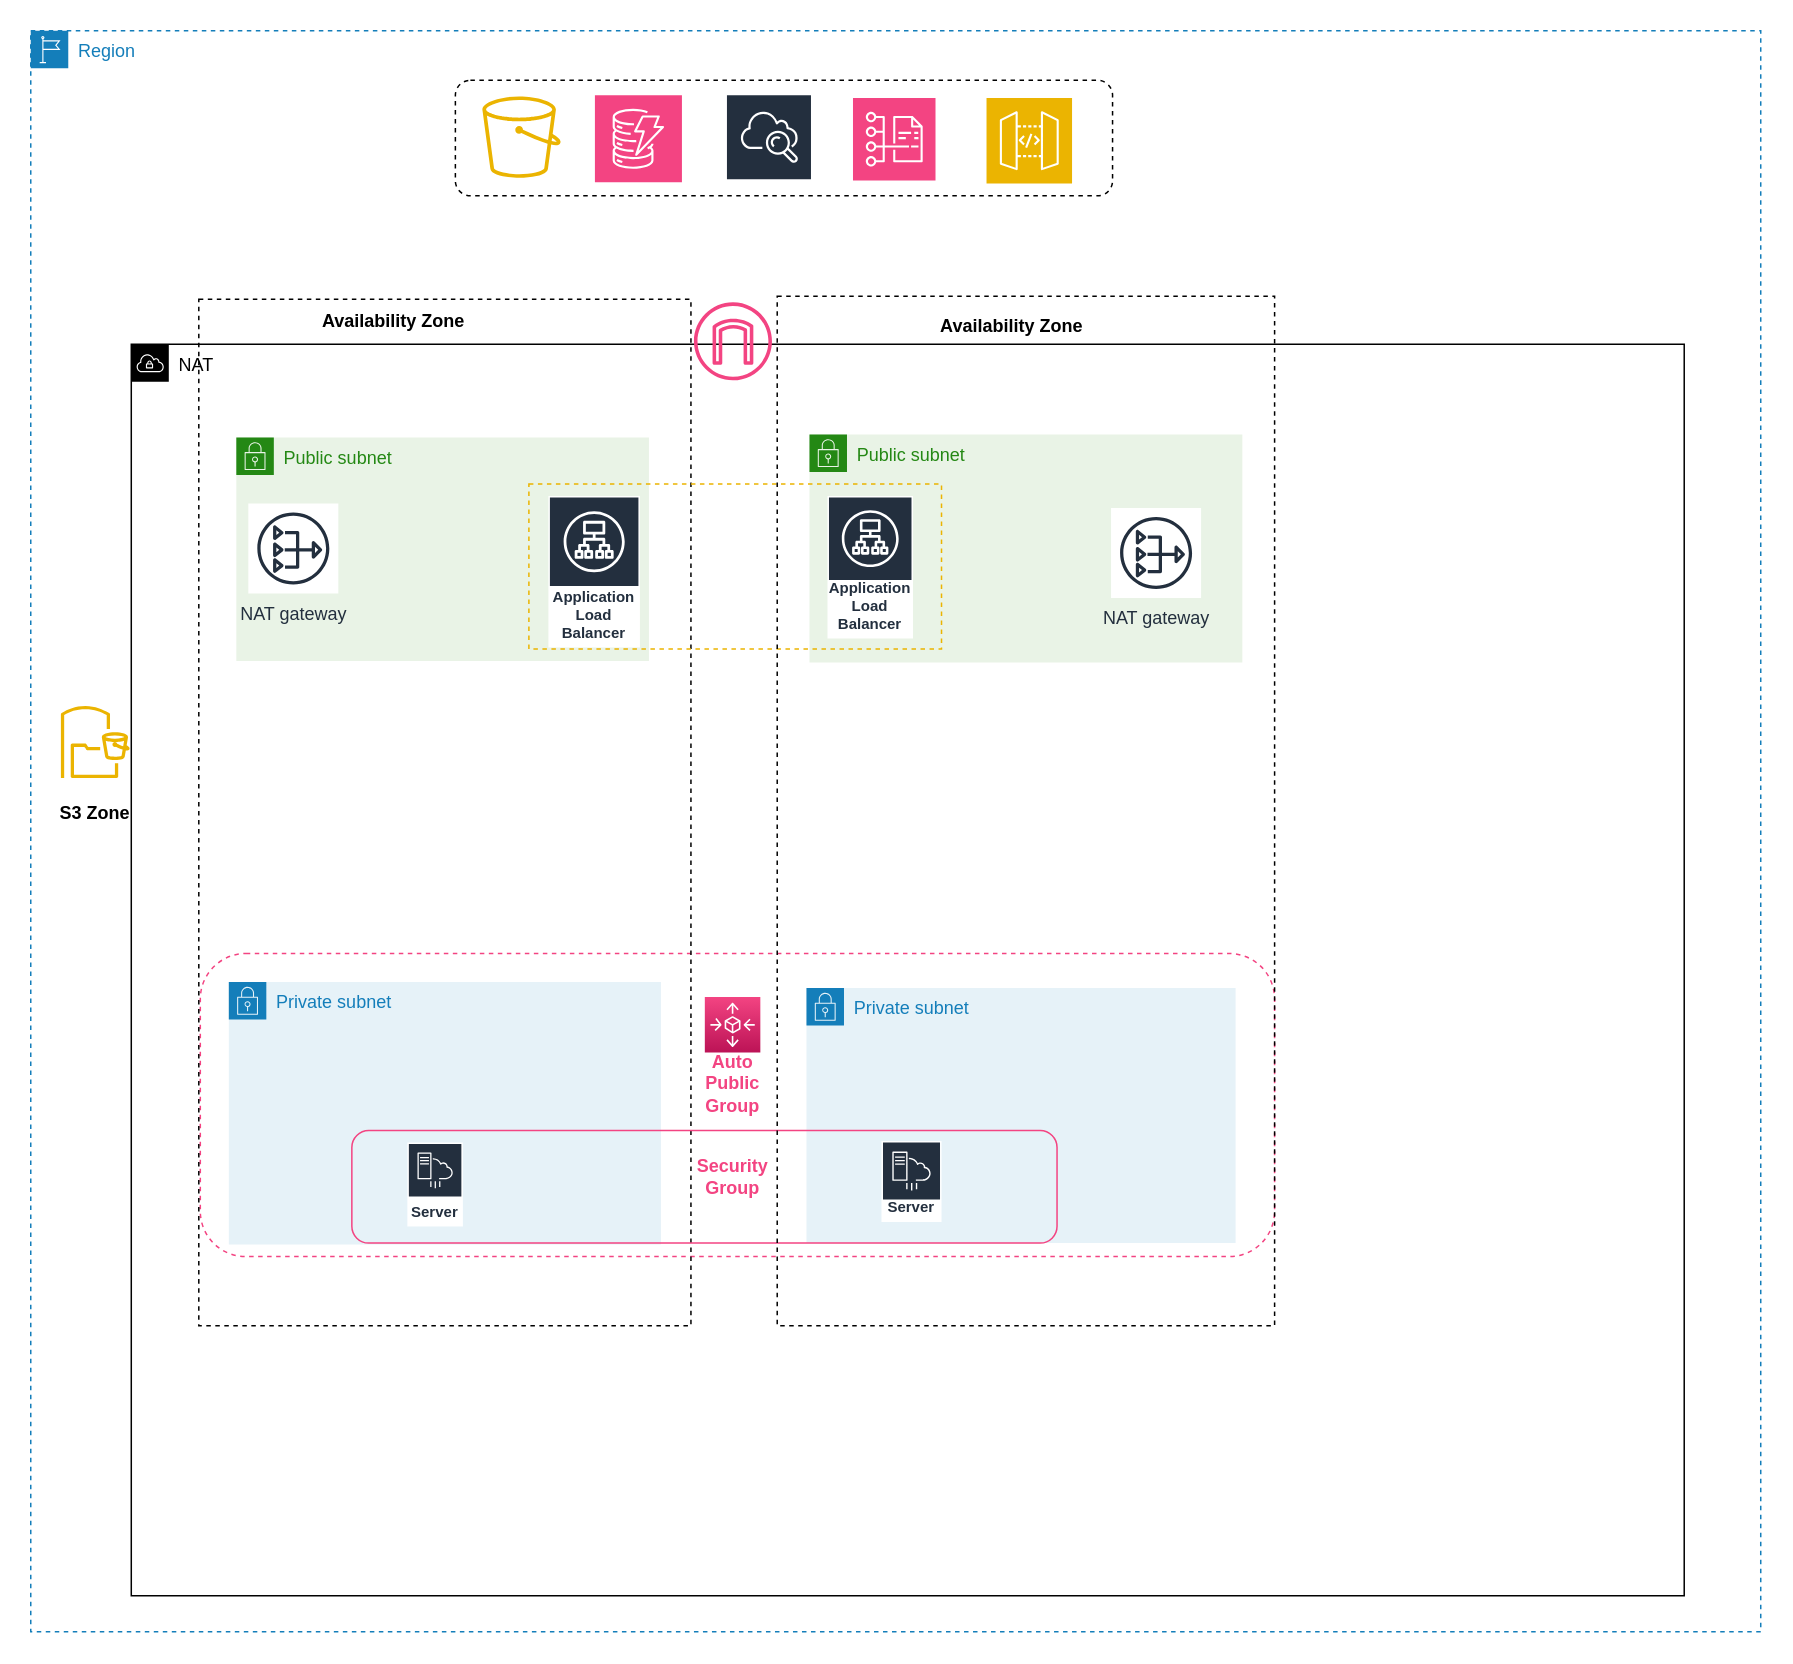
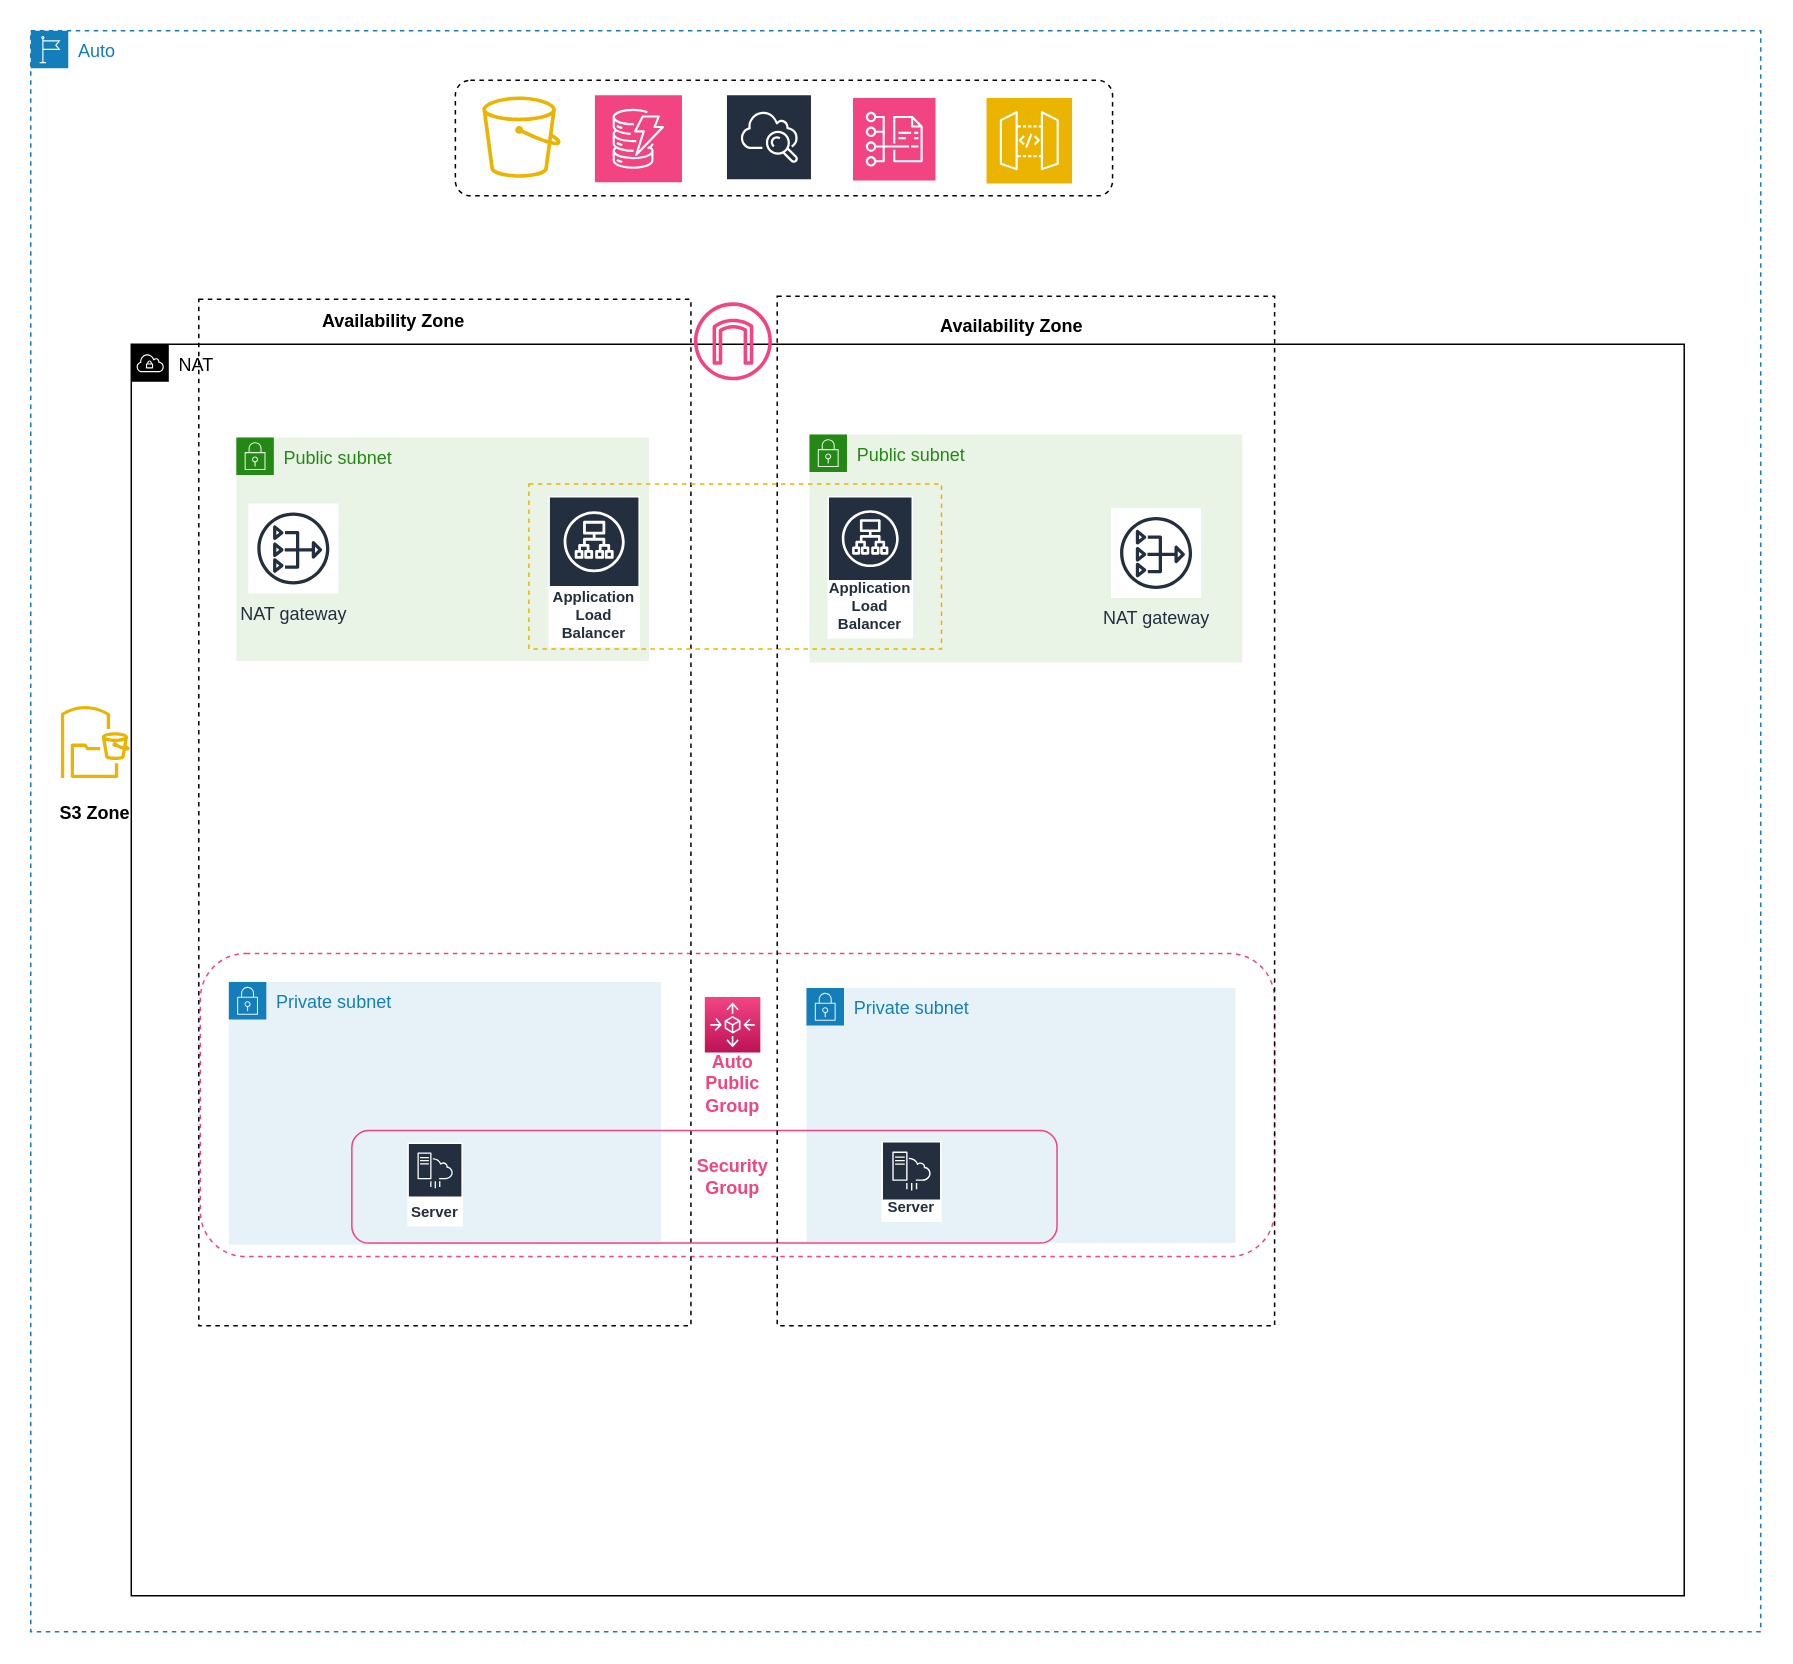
node "Region": label "Region" -> "Auto"
